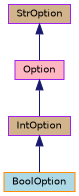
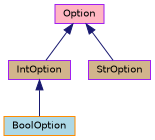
edge "Option" -> "StrOption": reversed
